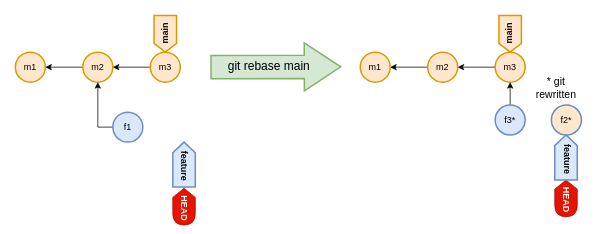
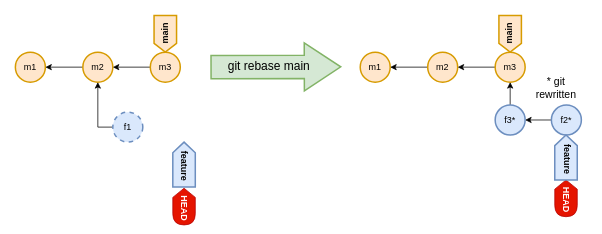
edge "f2*" -> "f3*": added
node "f2*": fillcolor #ffe6cc -> #dae8fc
node "f1": style solid -> dashed
